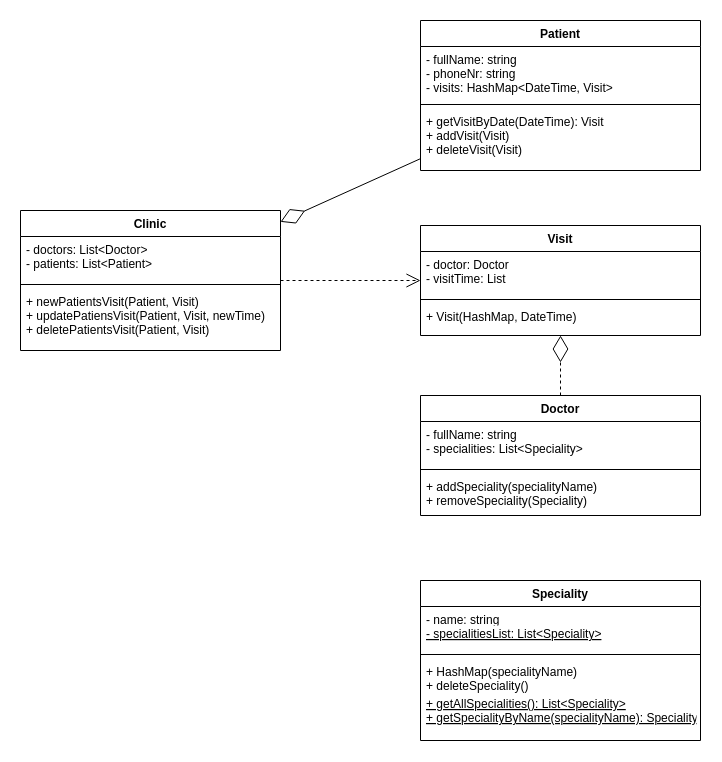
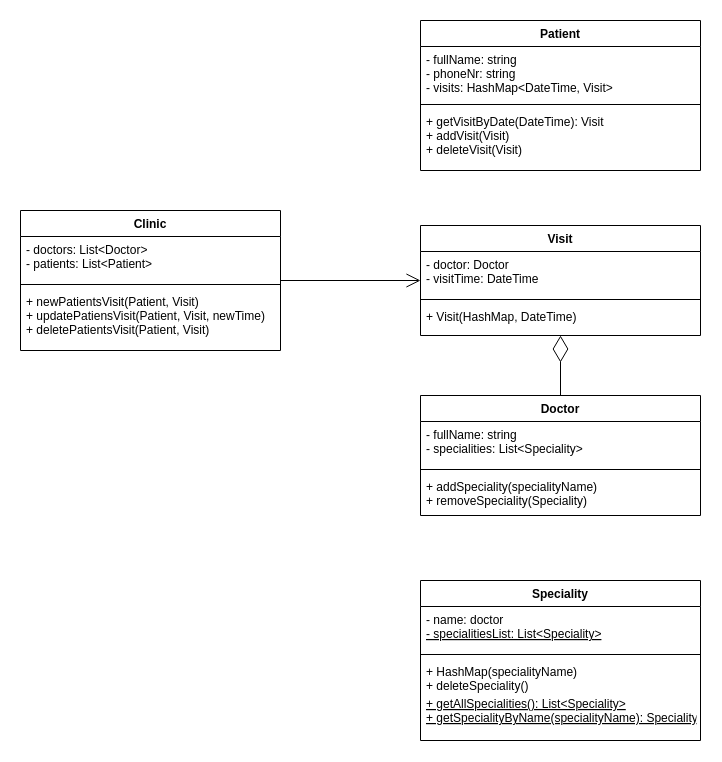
edge "Patient" -> "Сlinic": removed
node "- doctor: Doctor - visitTime: List": label "- doctor: Doctor - visitTime: List" -> "- doctor: Doctor - visitTime: DateTime"
edge "Сlinic" -> "Visit": style dashed -> solid
edge "Doctor" -> "Visit": style dashed -> solid
node "- name: string": label "- name: string" -> "- name: doctor"
